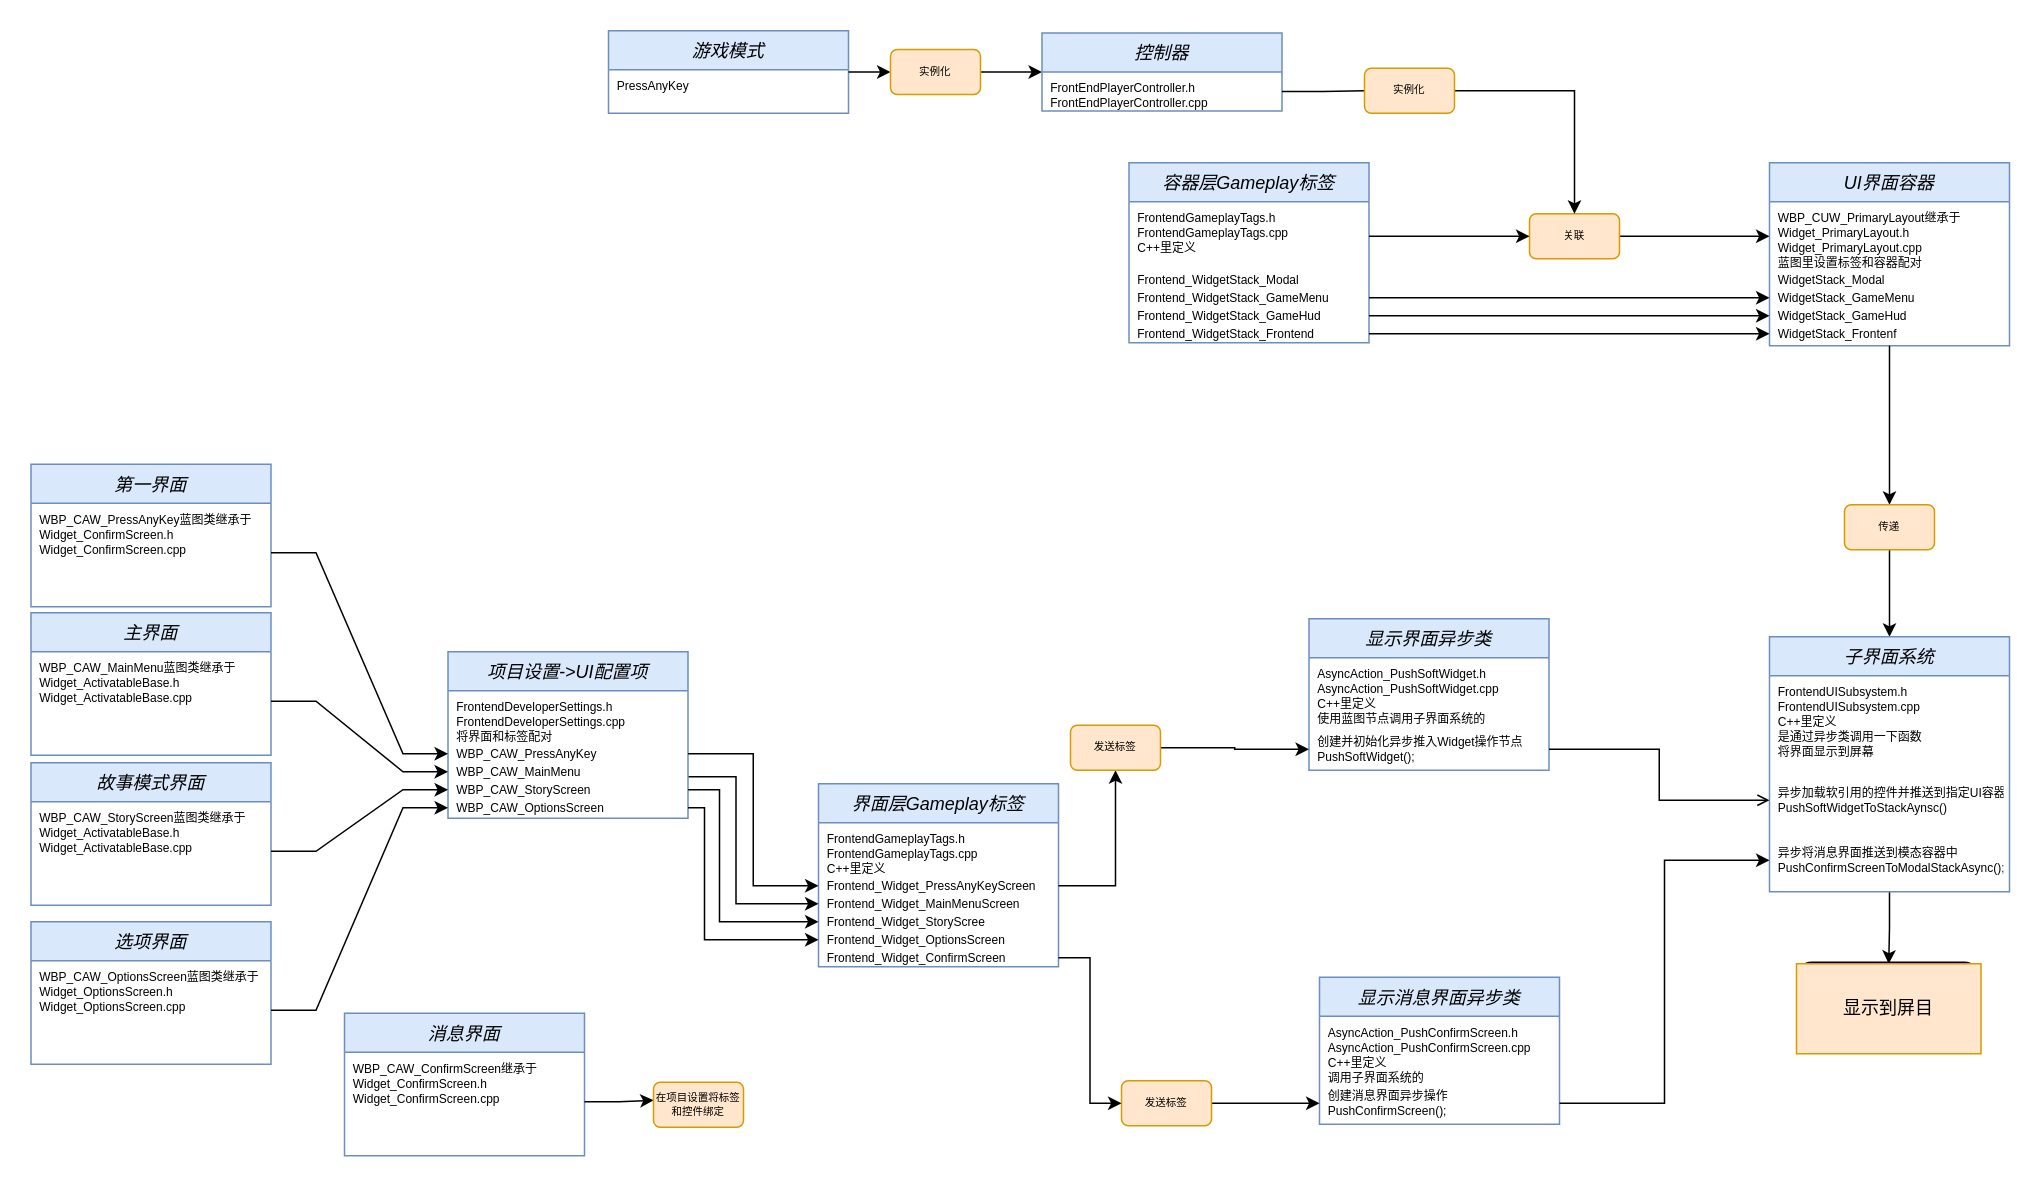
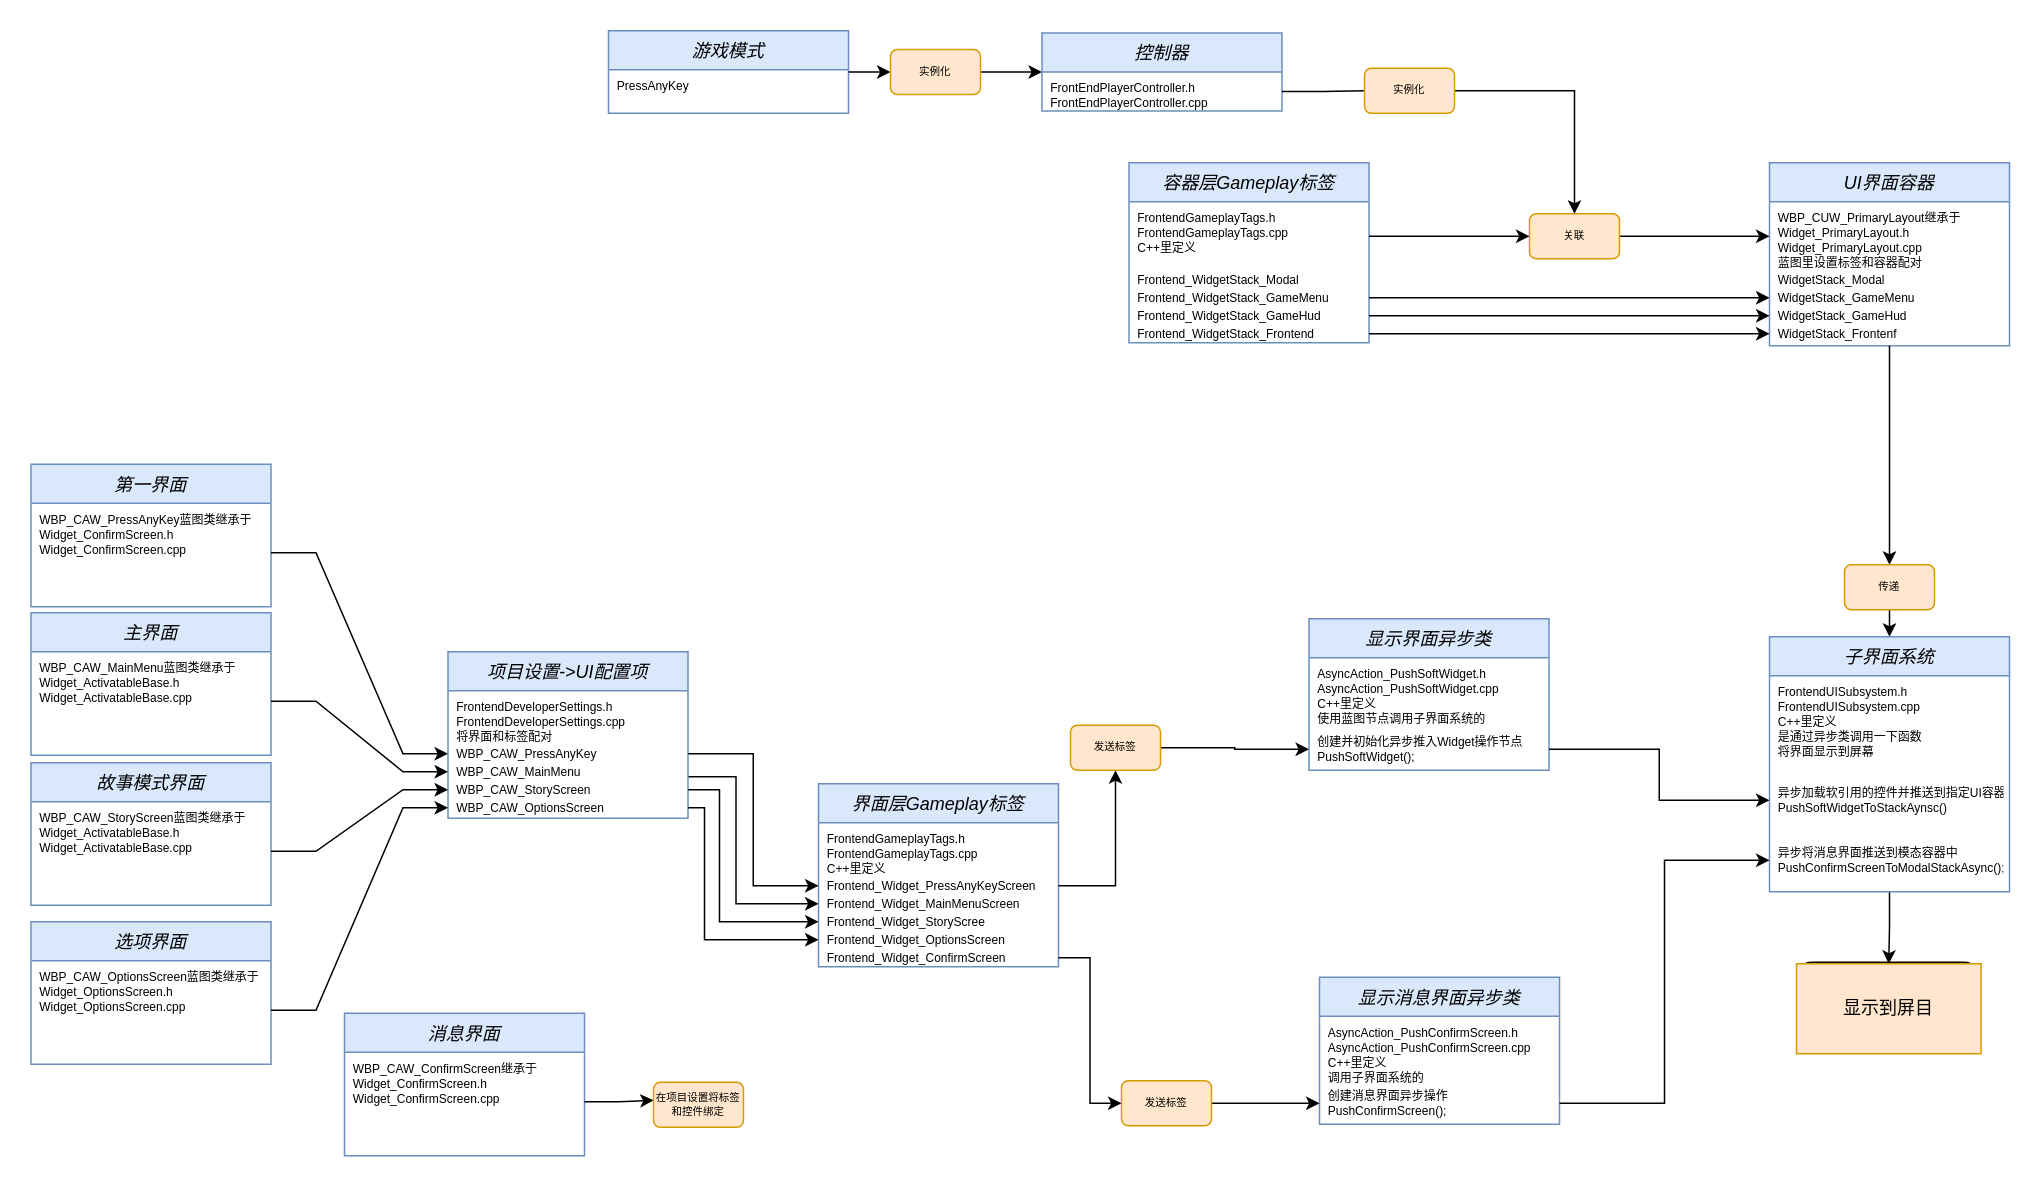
node "传递": moved (1889, 527) -> (1889, 587)
edge "创建并初始化异步推入Widget操作节点 PushSoftWidget();" -> "异步加载软引用的控件并推送到指定UI容器 PushSoftWidgetToStackAynsc()": arrowhead open -> classic
